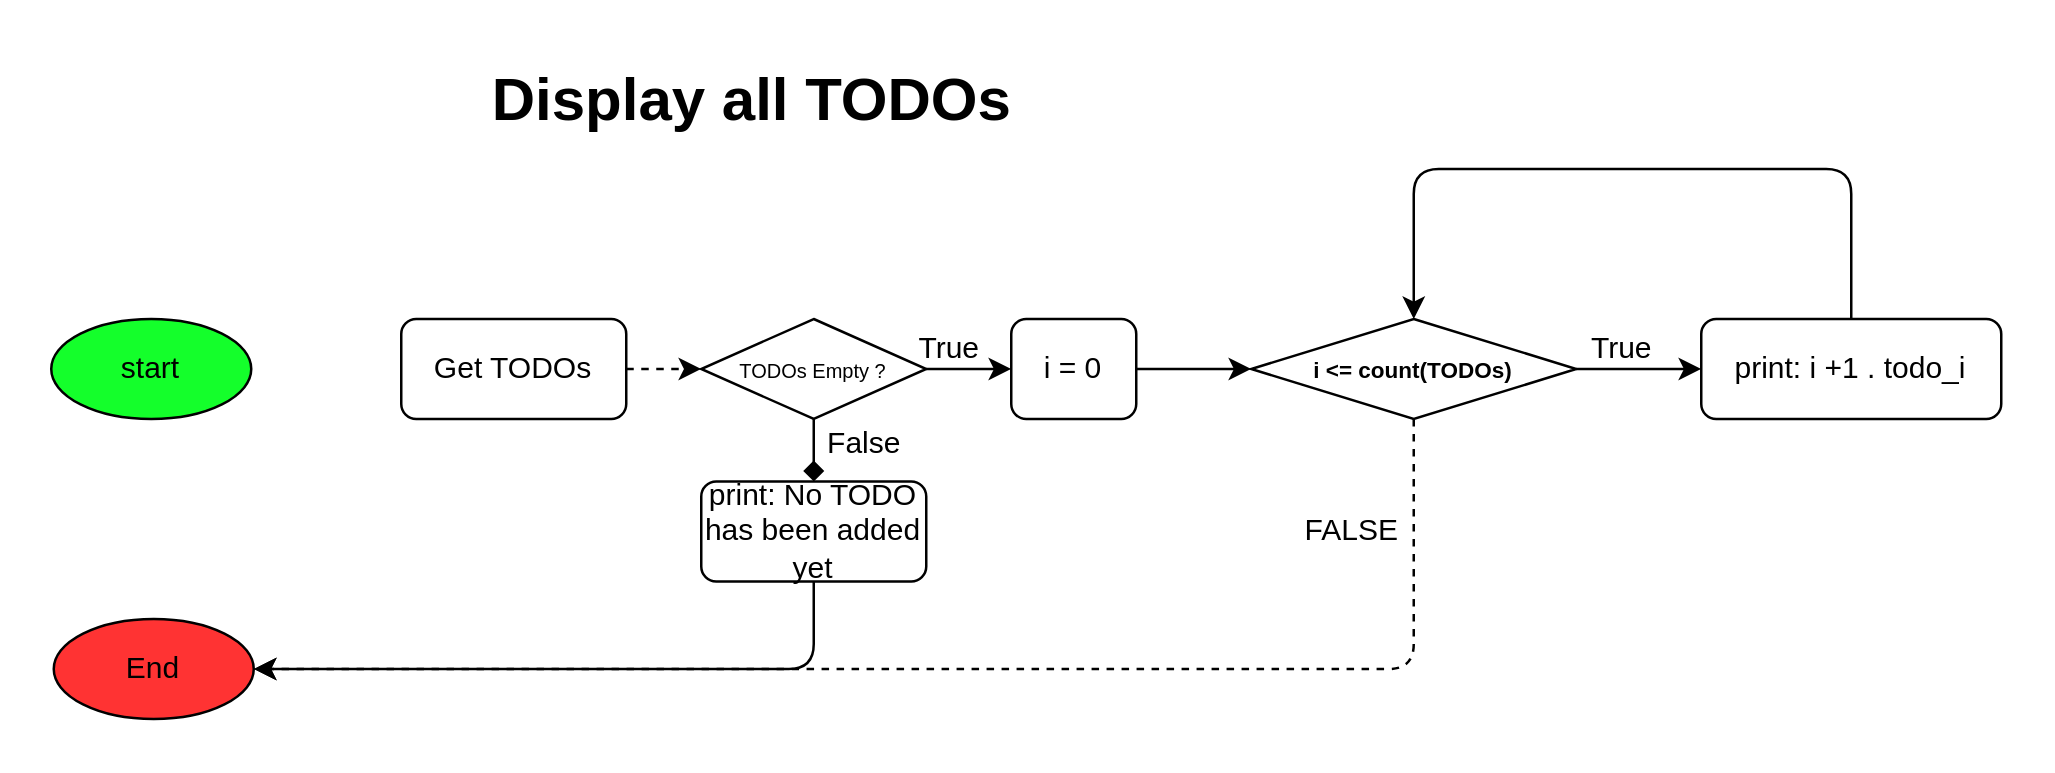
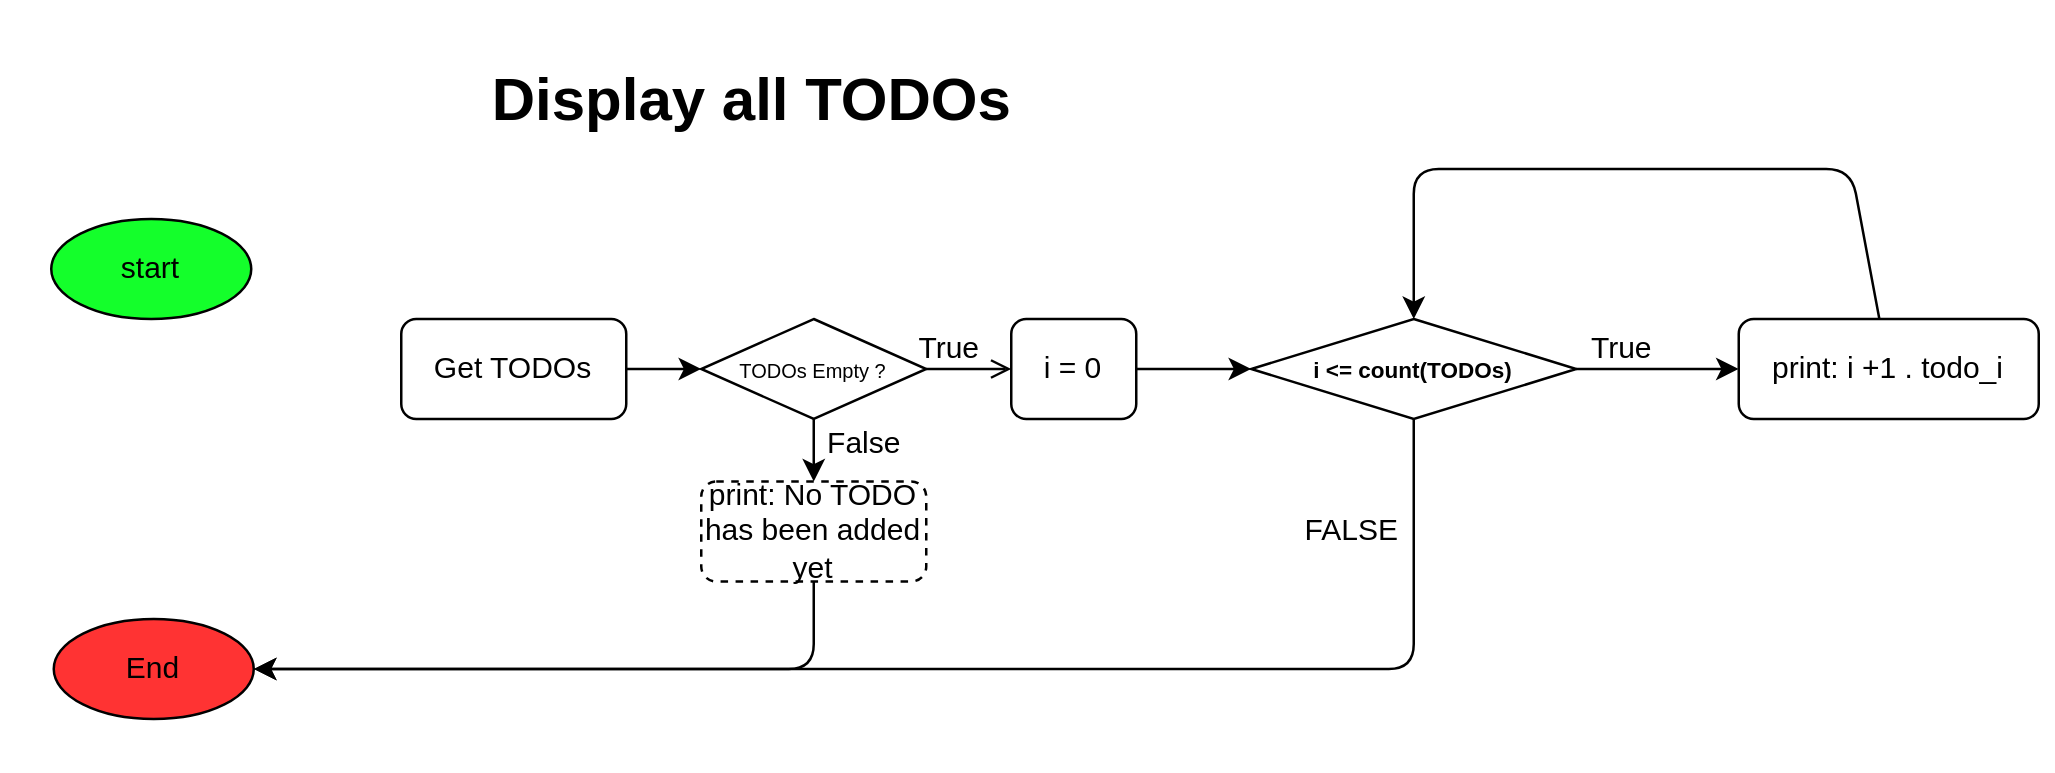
node "start": moved (151, 369) -> (151, 269)
edge "Get TODOs" -> "TODOs Empty ?": style dashed -> solid
edge "TODOs Empty ?" -> "i = 0": arrowhead classic -> open
node "print: i +1 . todo_i": moved (1851, 369) -> (1889, 369)
edge "TODOs Empty ?" -> "print: No TODO has been added yet": arrowhead diamond -> classic
node "print: No TODO has been added yet": style solid -> dashed
edge "i <= count(TODOs)" -> "End": style dashed -> solid
